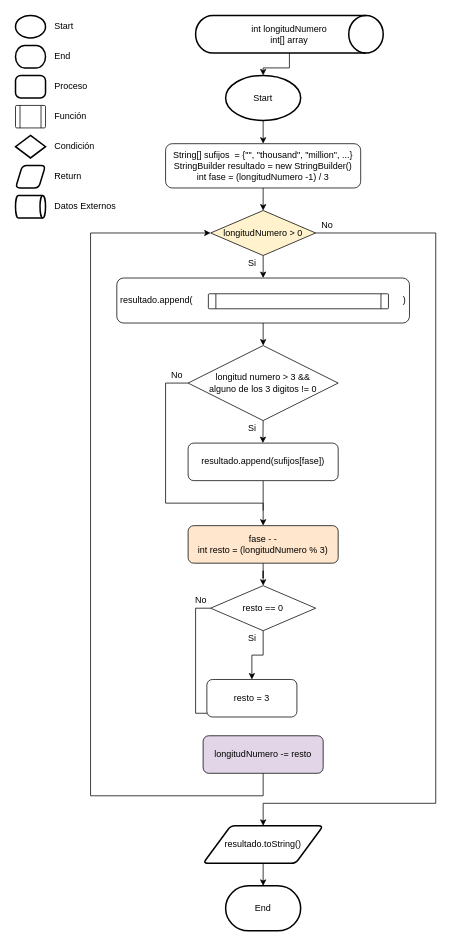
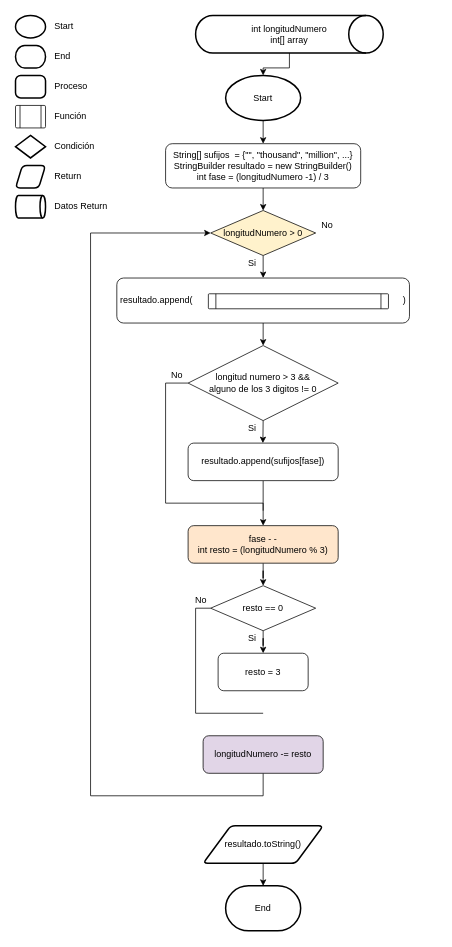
node "Datos Externos": label "Datos Externos" -> "Datos Return"
edge "longitudNumero > 0" -> "resultado.toString()": removed
node "resto = 3": moved (252, 698) -> (263, 672)
